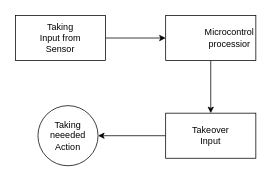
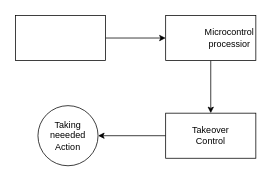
node "Taking Input from Sensor": removed
node "Takeover Input": label "Takeover Input" -> "Takeover Control"
